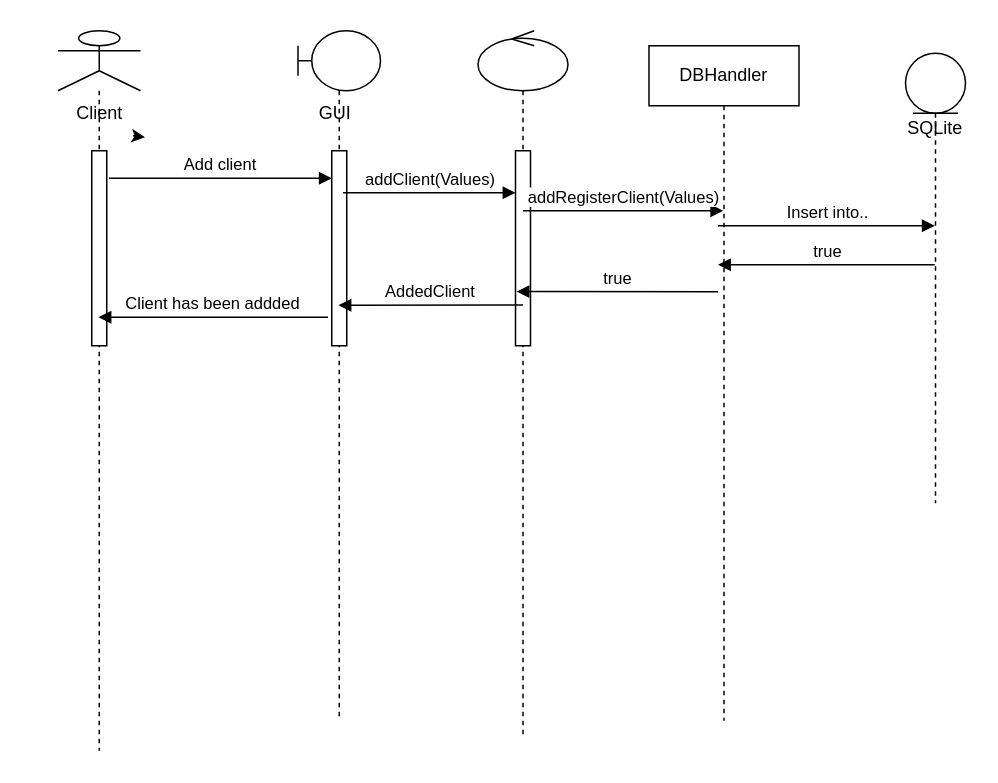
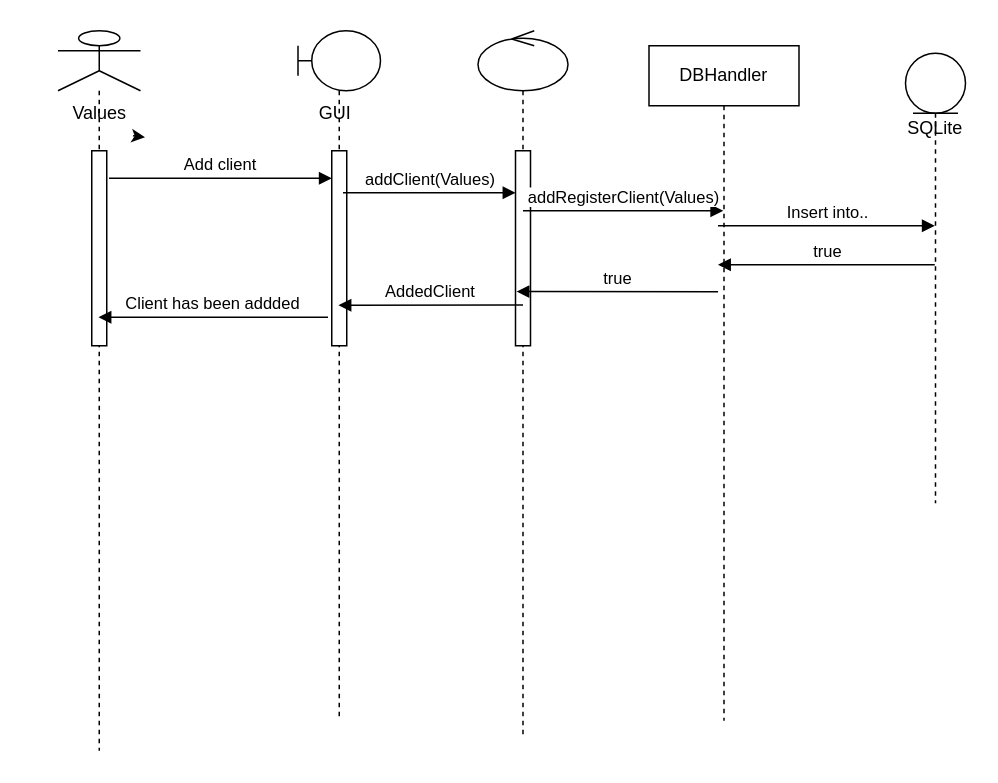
node "Client": label "Client" -> "Values"
